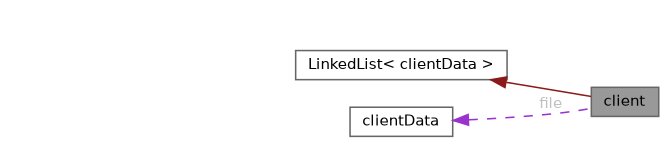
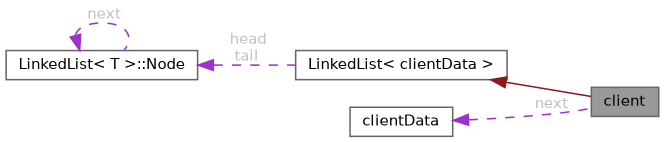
node "LinkedList< T >::Node": added
edge "client" -> "clientData": label " file" -> " next"
